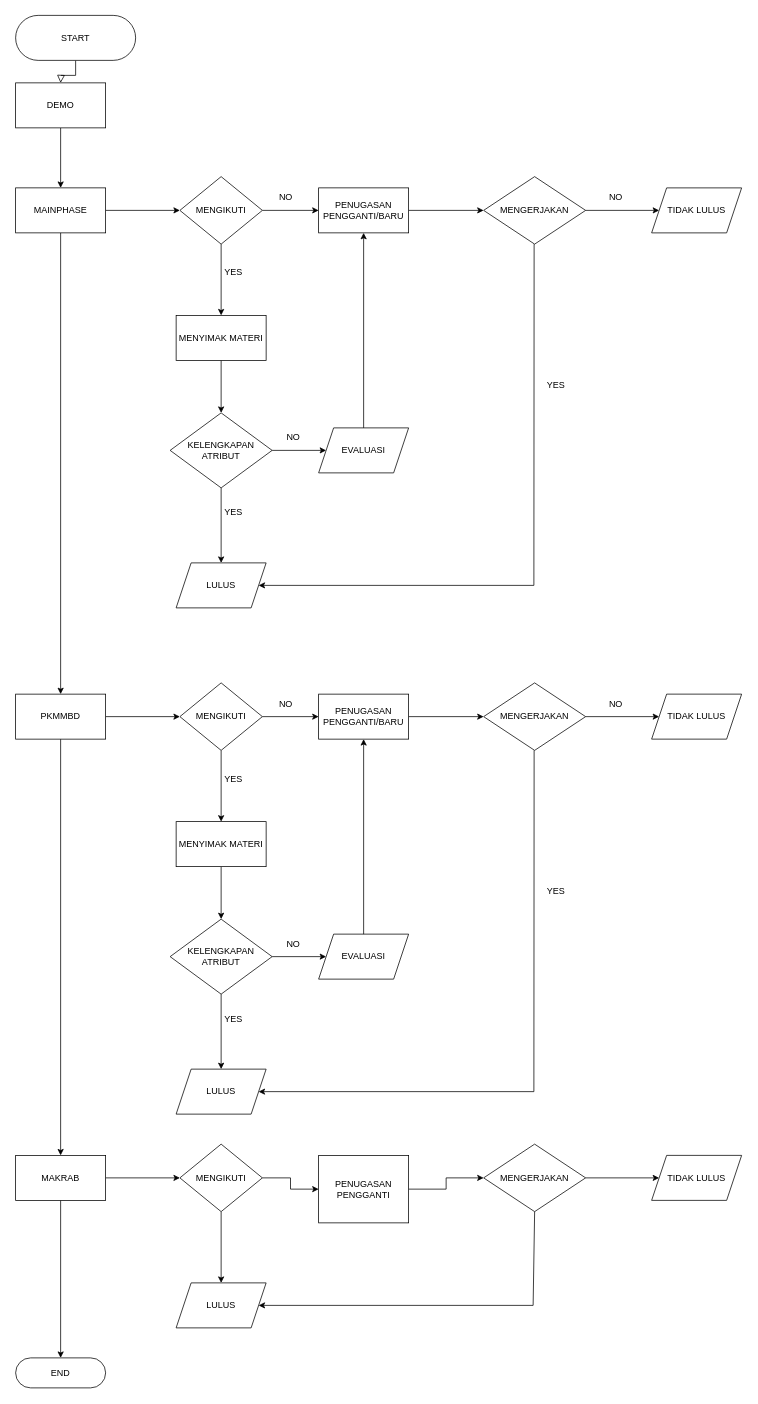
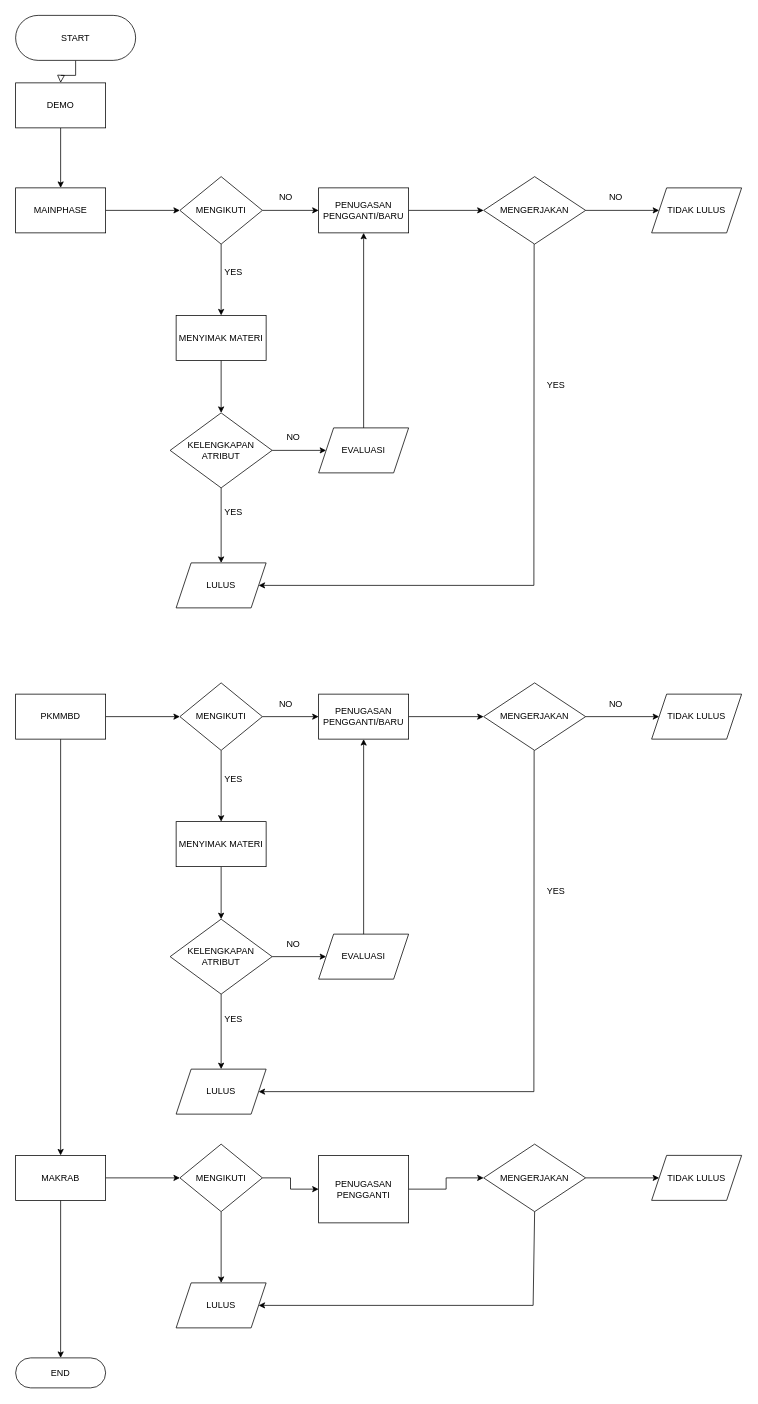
edge "MAINPHASE" -> "PKMMBD": removed
